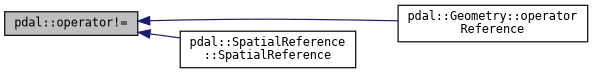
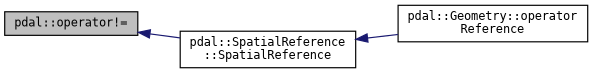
edge "pdal::Geometry::operator Reference" -> "pdal::operator!=": now "pdal::Geometry::operator Reference" -> "pdal::SpatialReference ::SpatialReference"
